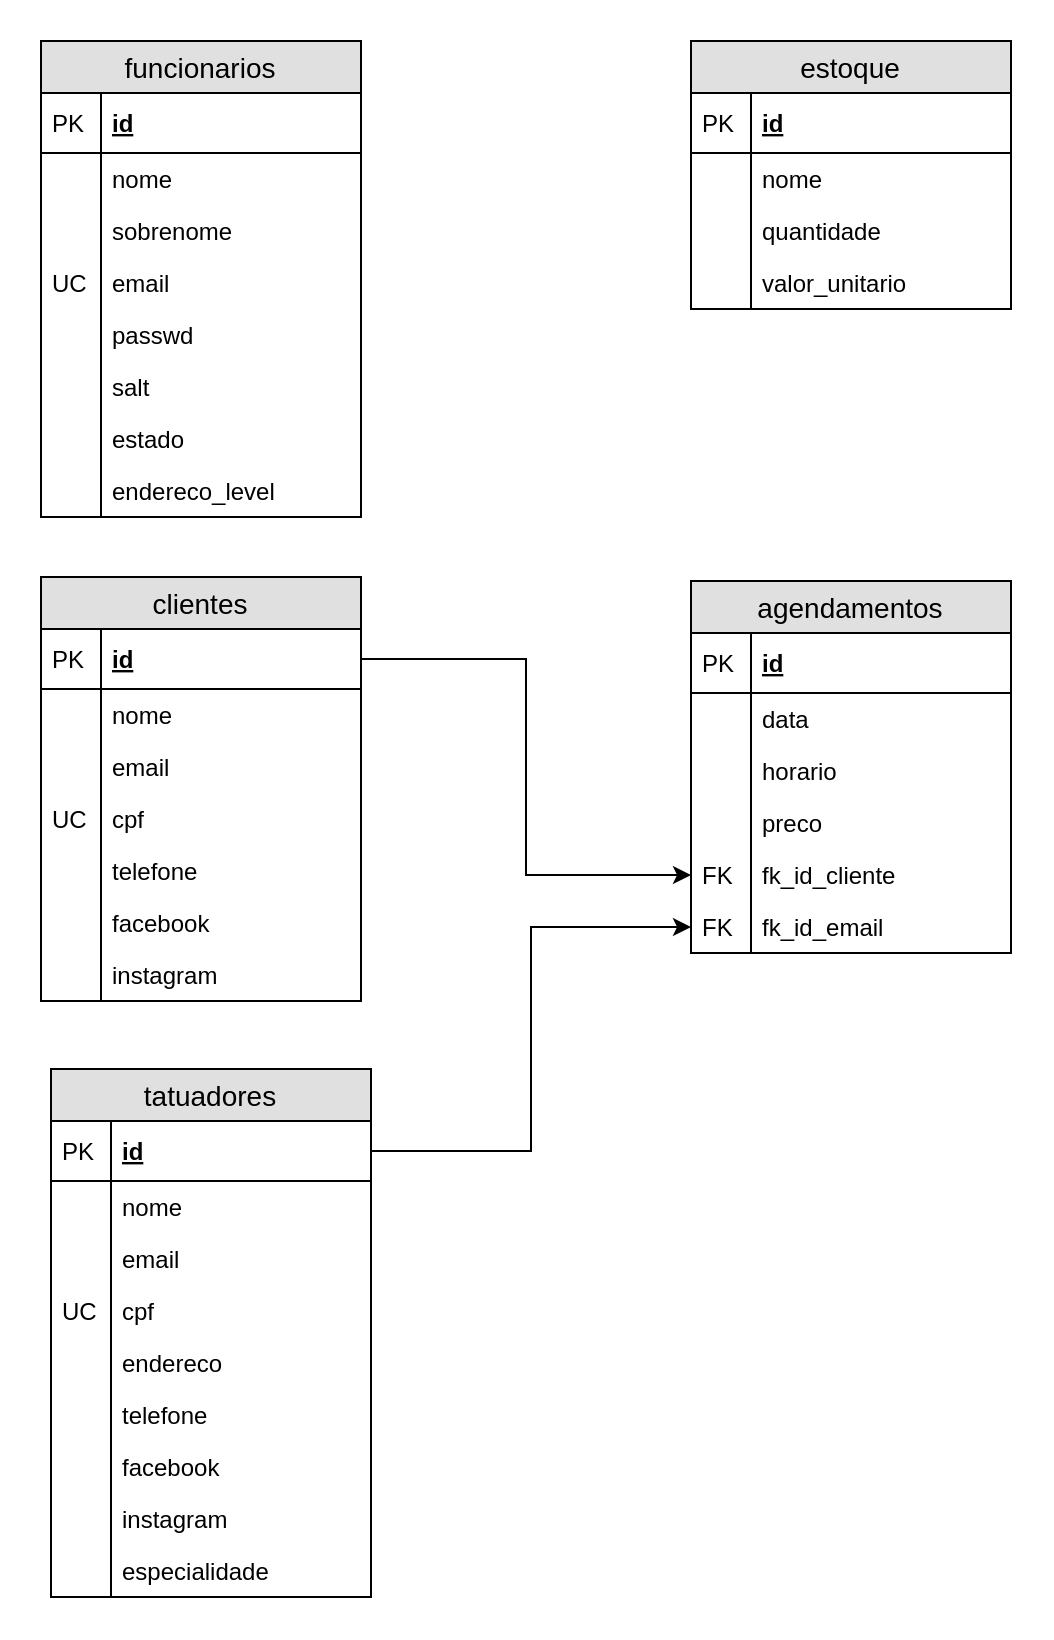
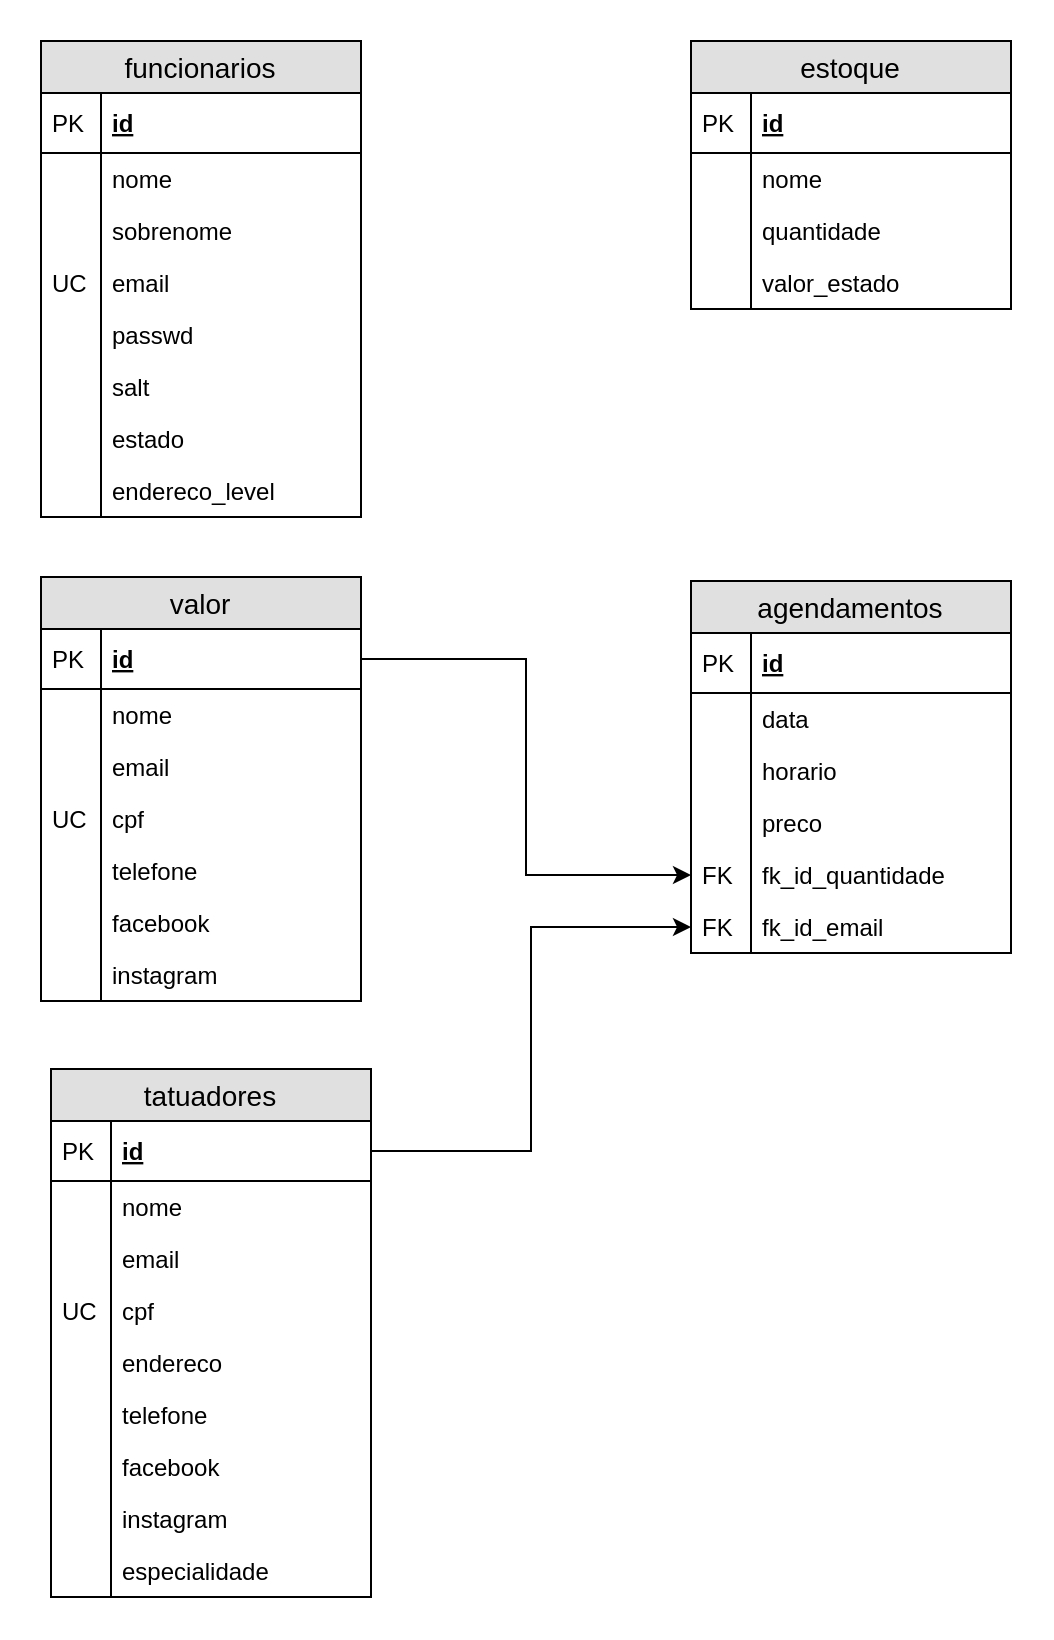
node "valor_unitario": label "valor_unitario" -> "valor_estado"
node "clientes": label "clientes" -> "valor"
node "fk_id_cliente": label "fk_id_cliente" -> "fk_id_quantidade"
